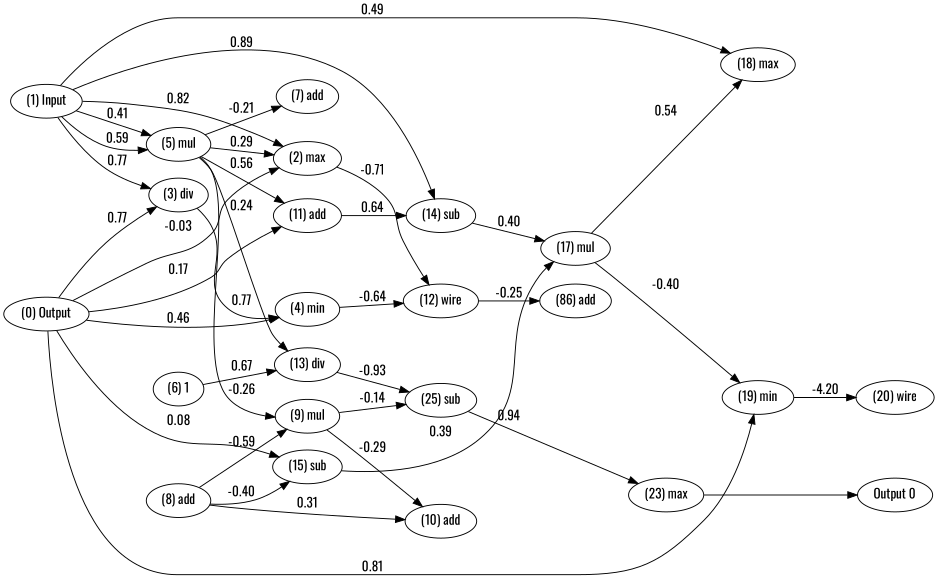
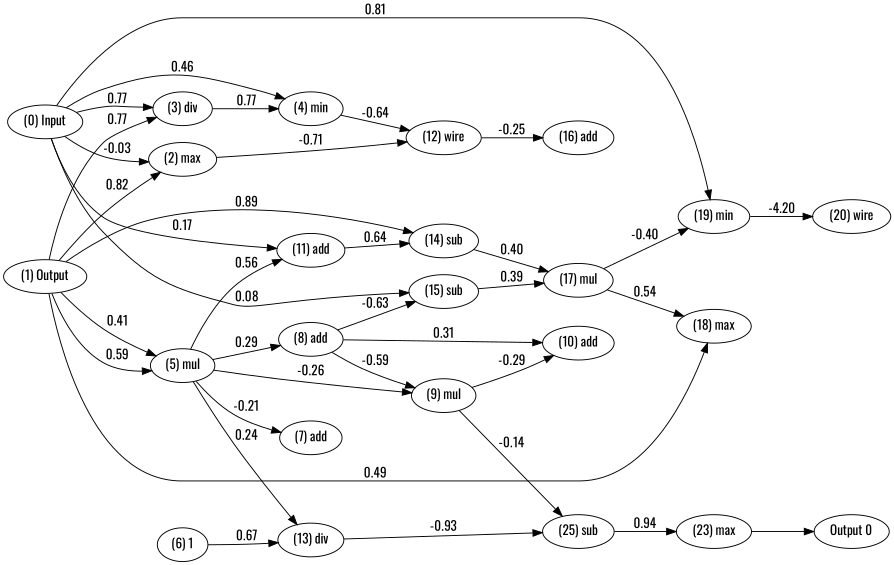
node "(1) Input": label "(1) Input" -> "(1) Output"
edge "(5) mul" -> "(2) max": now "(5) mul" -> "(8) add"
node "(86) add": label "(86) add" -> "(16) add"
node "(0) Output": label "(0) Output" -> "(0) Input"
edge "(8) add" -> "(15) sub": label "-0.40" -> "-0.63"
